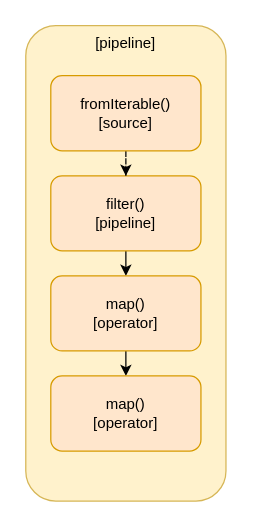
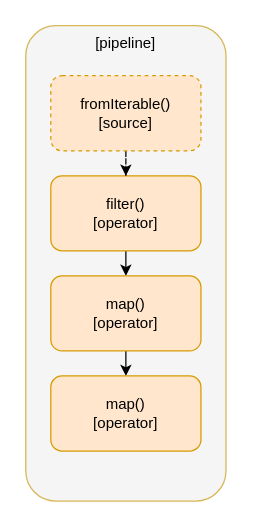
node "fromIterable() [source]": style solid -> dashed
node "filter() [pipeline]": label "filter() [pipeline]" -> "filter() [operator]"
node "[pipeline]": fillcolor #fff2cc -> #f5f5f5
